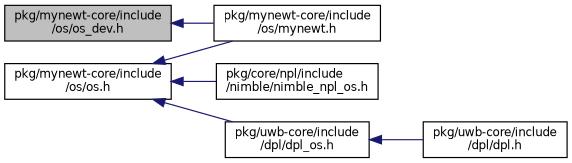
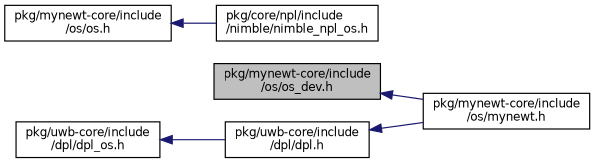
edge "pkg/mynewt-core/include /os/mynewt.h" -> "pkg/mynewt-core/include /os/os.h": now "pkg/mynewt-core/include /os/mynewt.h" -> "pkg/uwb-core/include /dpl/dpl.h"
edge "pkg/uwb-core/include /dpl/dpl_os.h" -> "pkg/mynewt-core/include /os/os.h": removed
